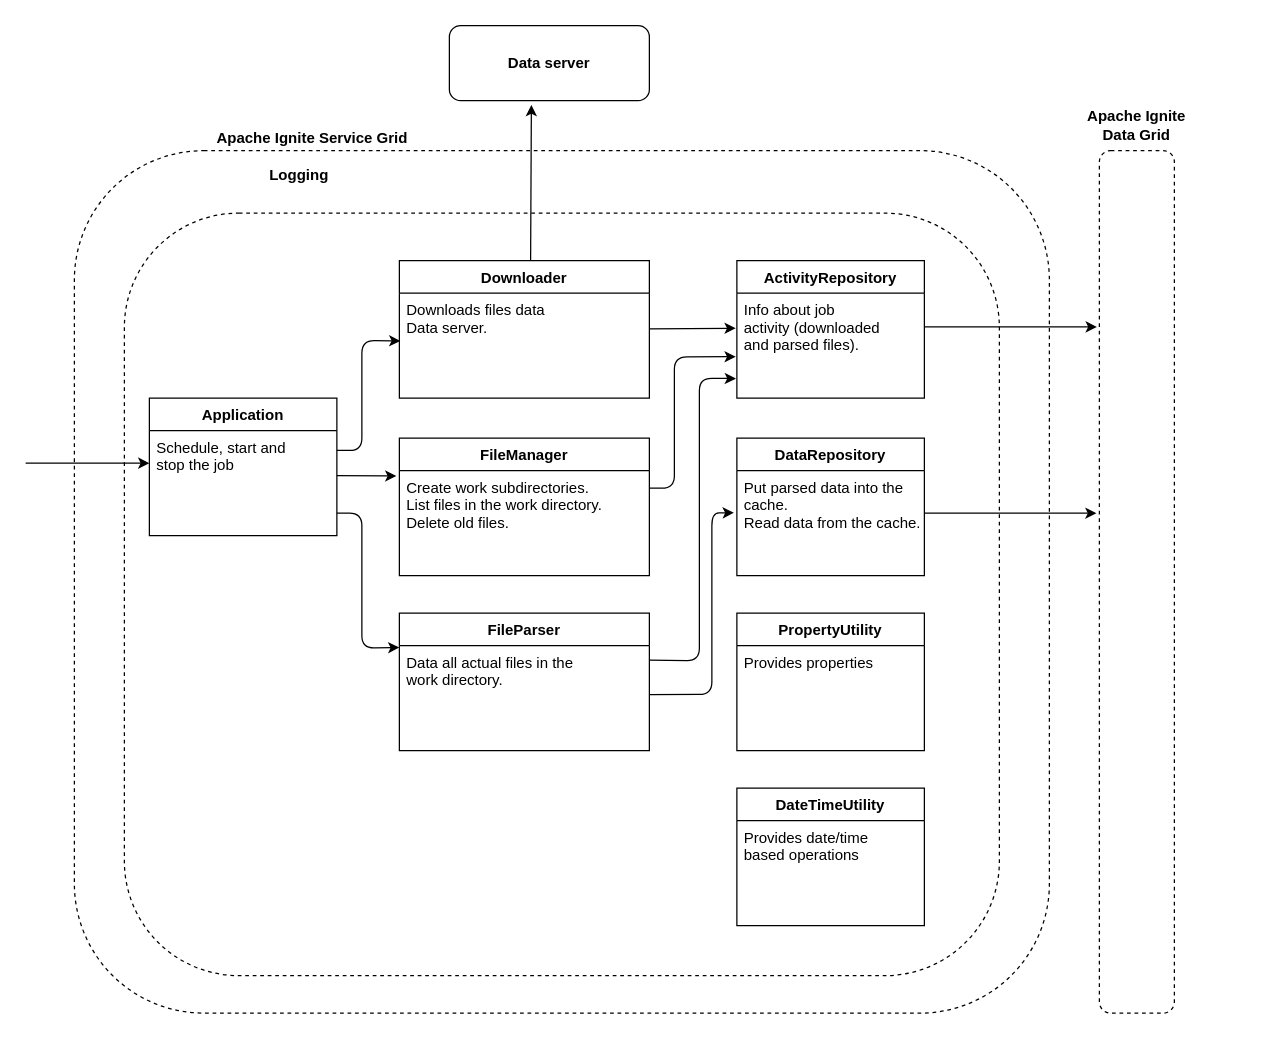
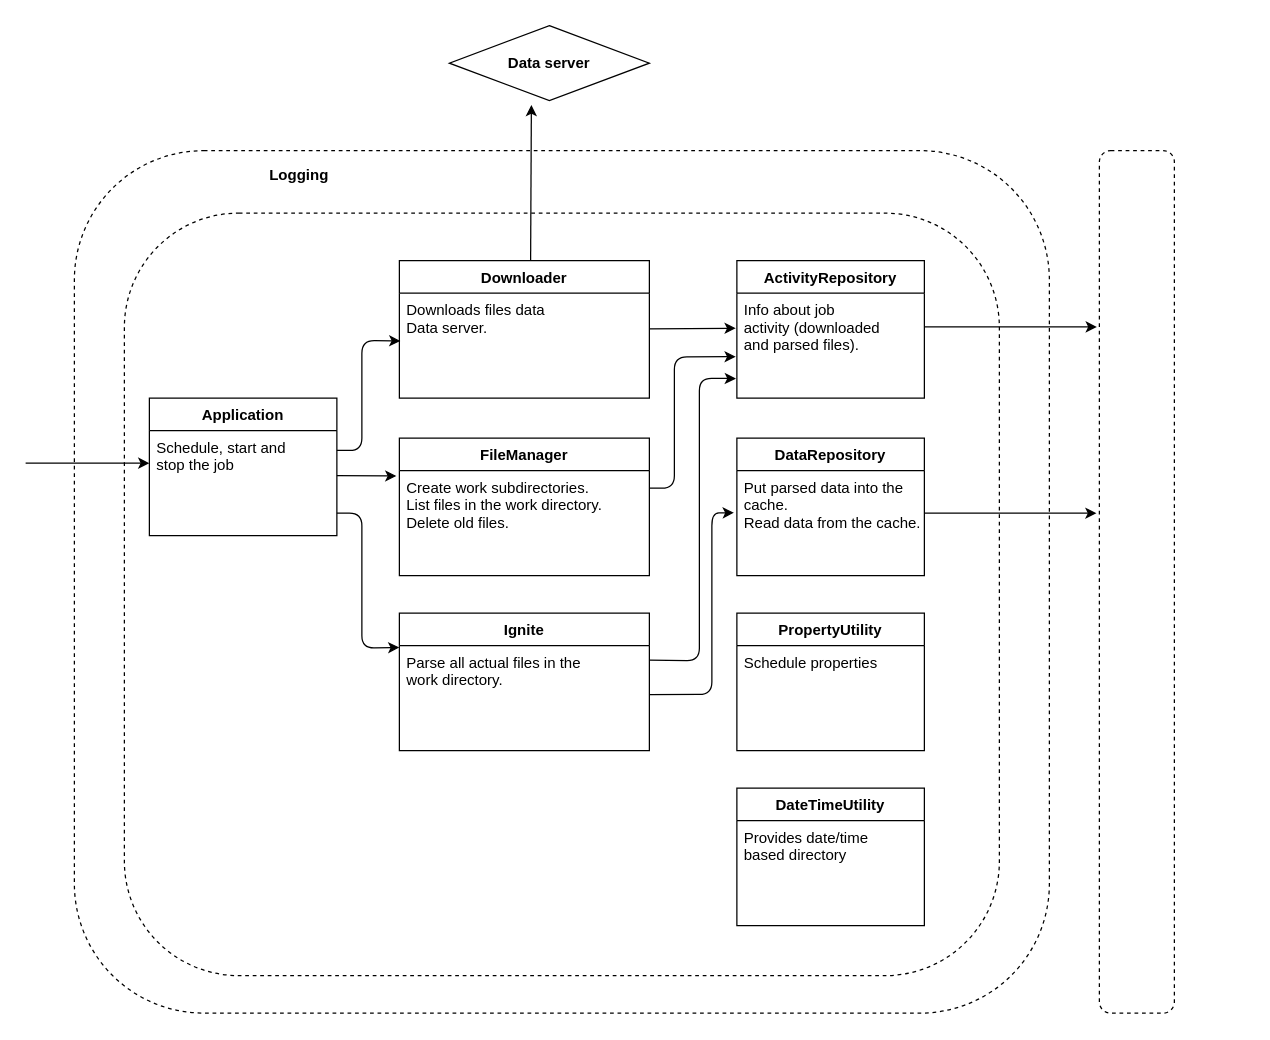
node "Data server": shape rounded rectangle -> diamond
node "Apache Ignite Data Grid": removed
node "Apache Ignite Service Grid": removed
node "FileParser": label "FileParser" -> "Ignite"
node "Data all actual files in the work directory.": label "Data all actual files in the work directory." -> "Parse all actual files in the work directory."
node "Provides properties": label "Provides properties" -> "Schedule properties"
node "Provides date/time based operations": label "Provides date/time based operations" -> "Provides date/time based directory"
